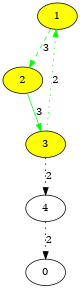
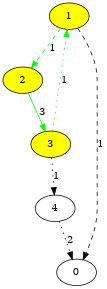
edge "1" -> "2": label "3" -> "1"
edge "3" -> "1": label "2" -> "1"
edge "1" -> "0": added, label "1"
edge "3" -> "4": label "2" -> "1"
